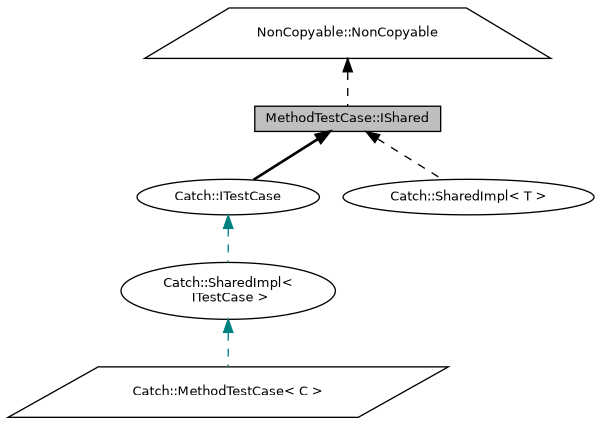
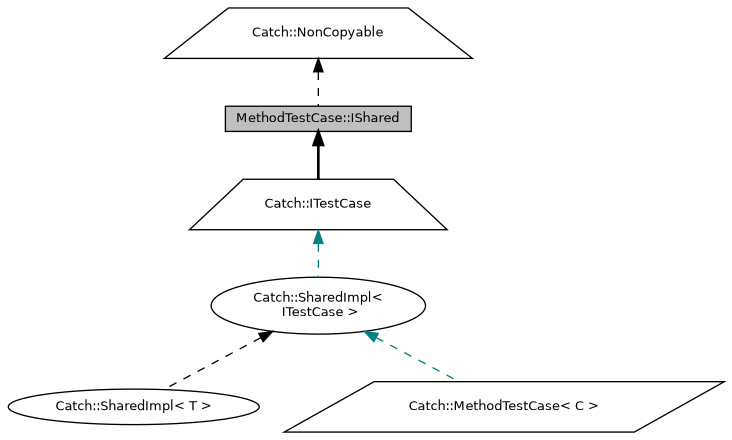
node "NonCopyable::NonCopyable": label "NonCopyable::NonCopyable" -> "Catch::NonCopyable"
edge "Catch::SharedImpl< T >" -> "MethodTestCase::IShared": now "Catch::SharedImpl< T >" -> "Catch::SharedImpl< ITestCase >"
node "Catch::ITestCase": shape ellipse -> trapezium
